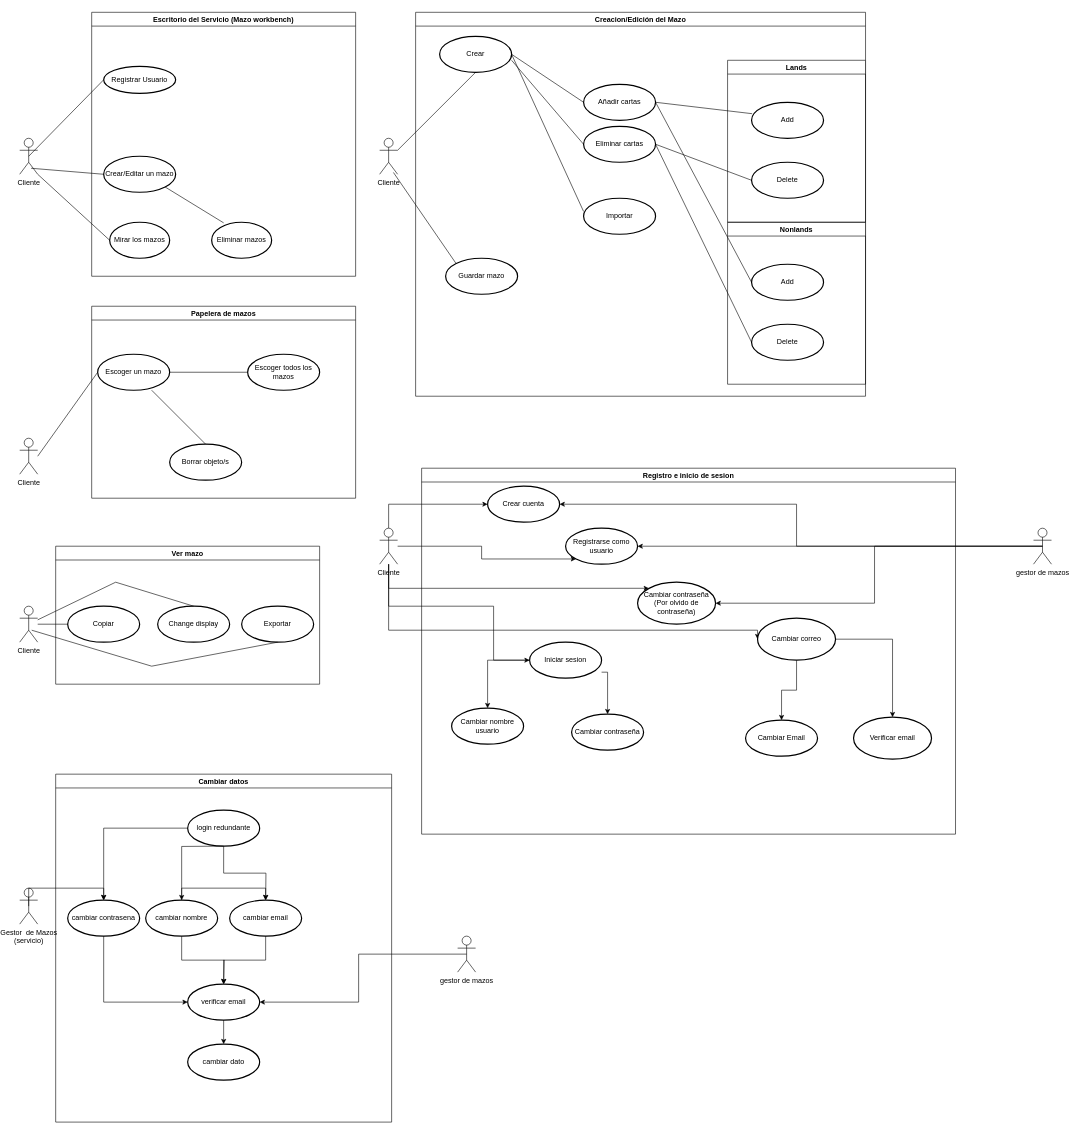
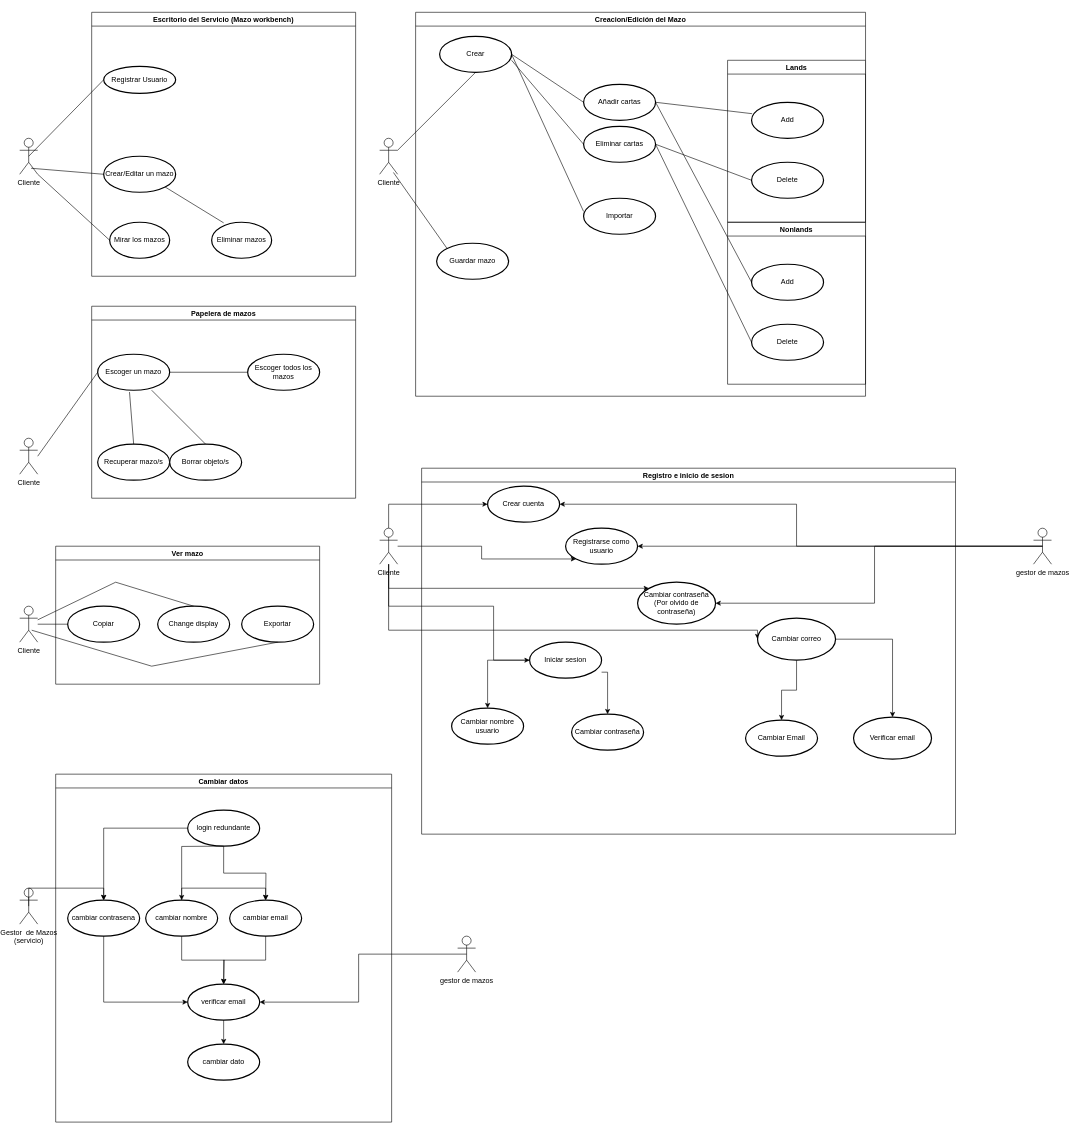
node "Guardar mazo": moved (482, 276) -> (473, 261)
edge "Escoger un mazo" -- "Recuperar mazo/s": added
node "Recuperar mazo/s": added
